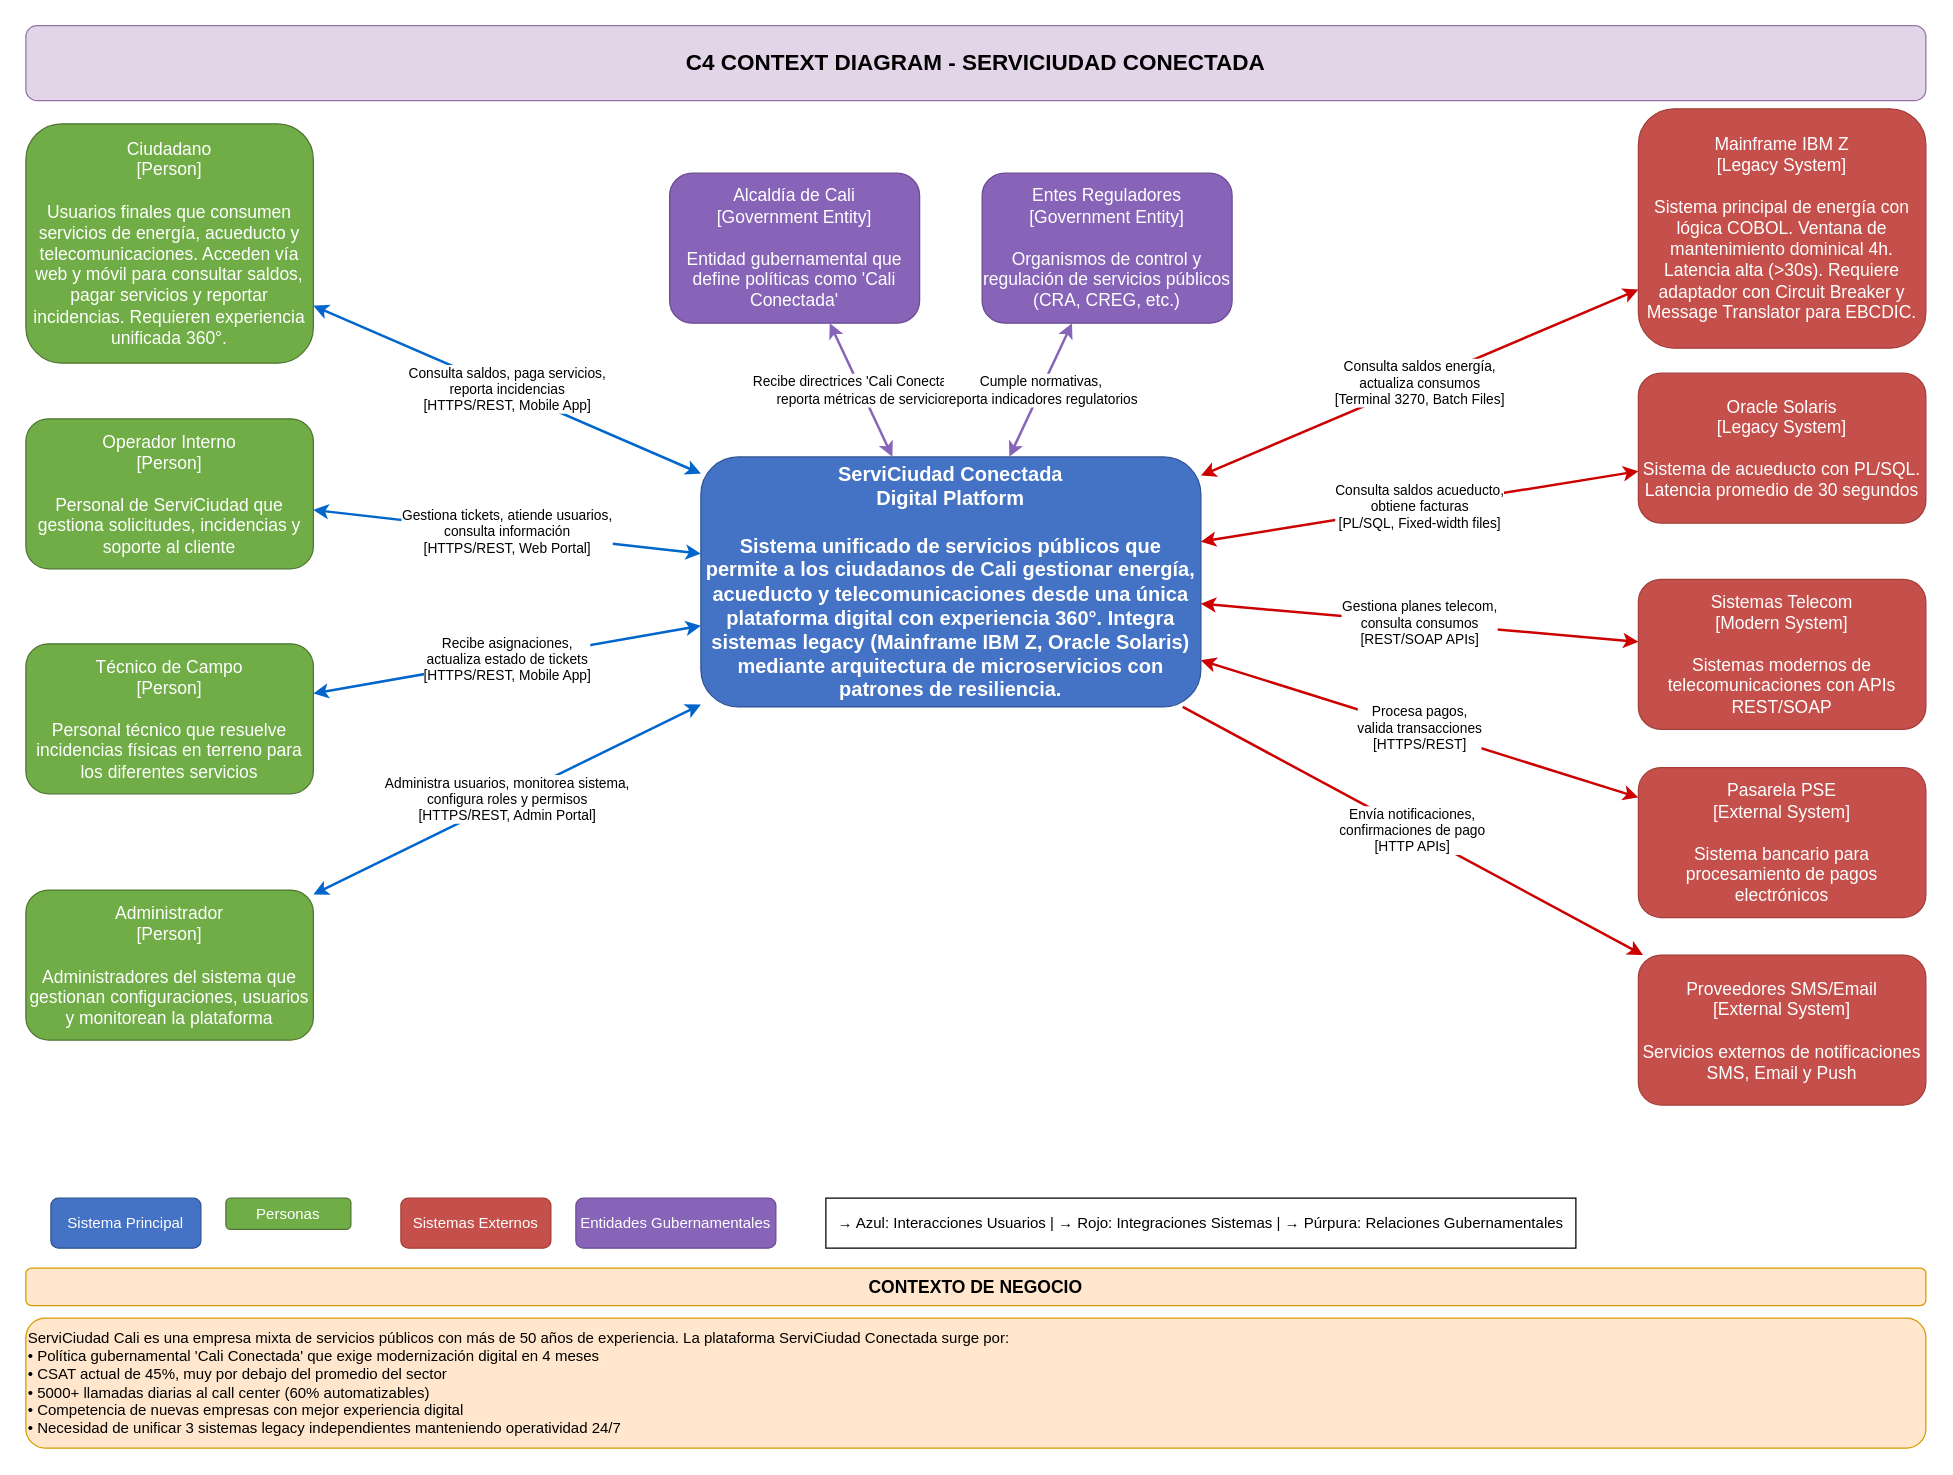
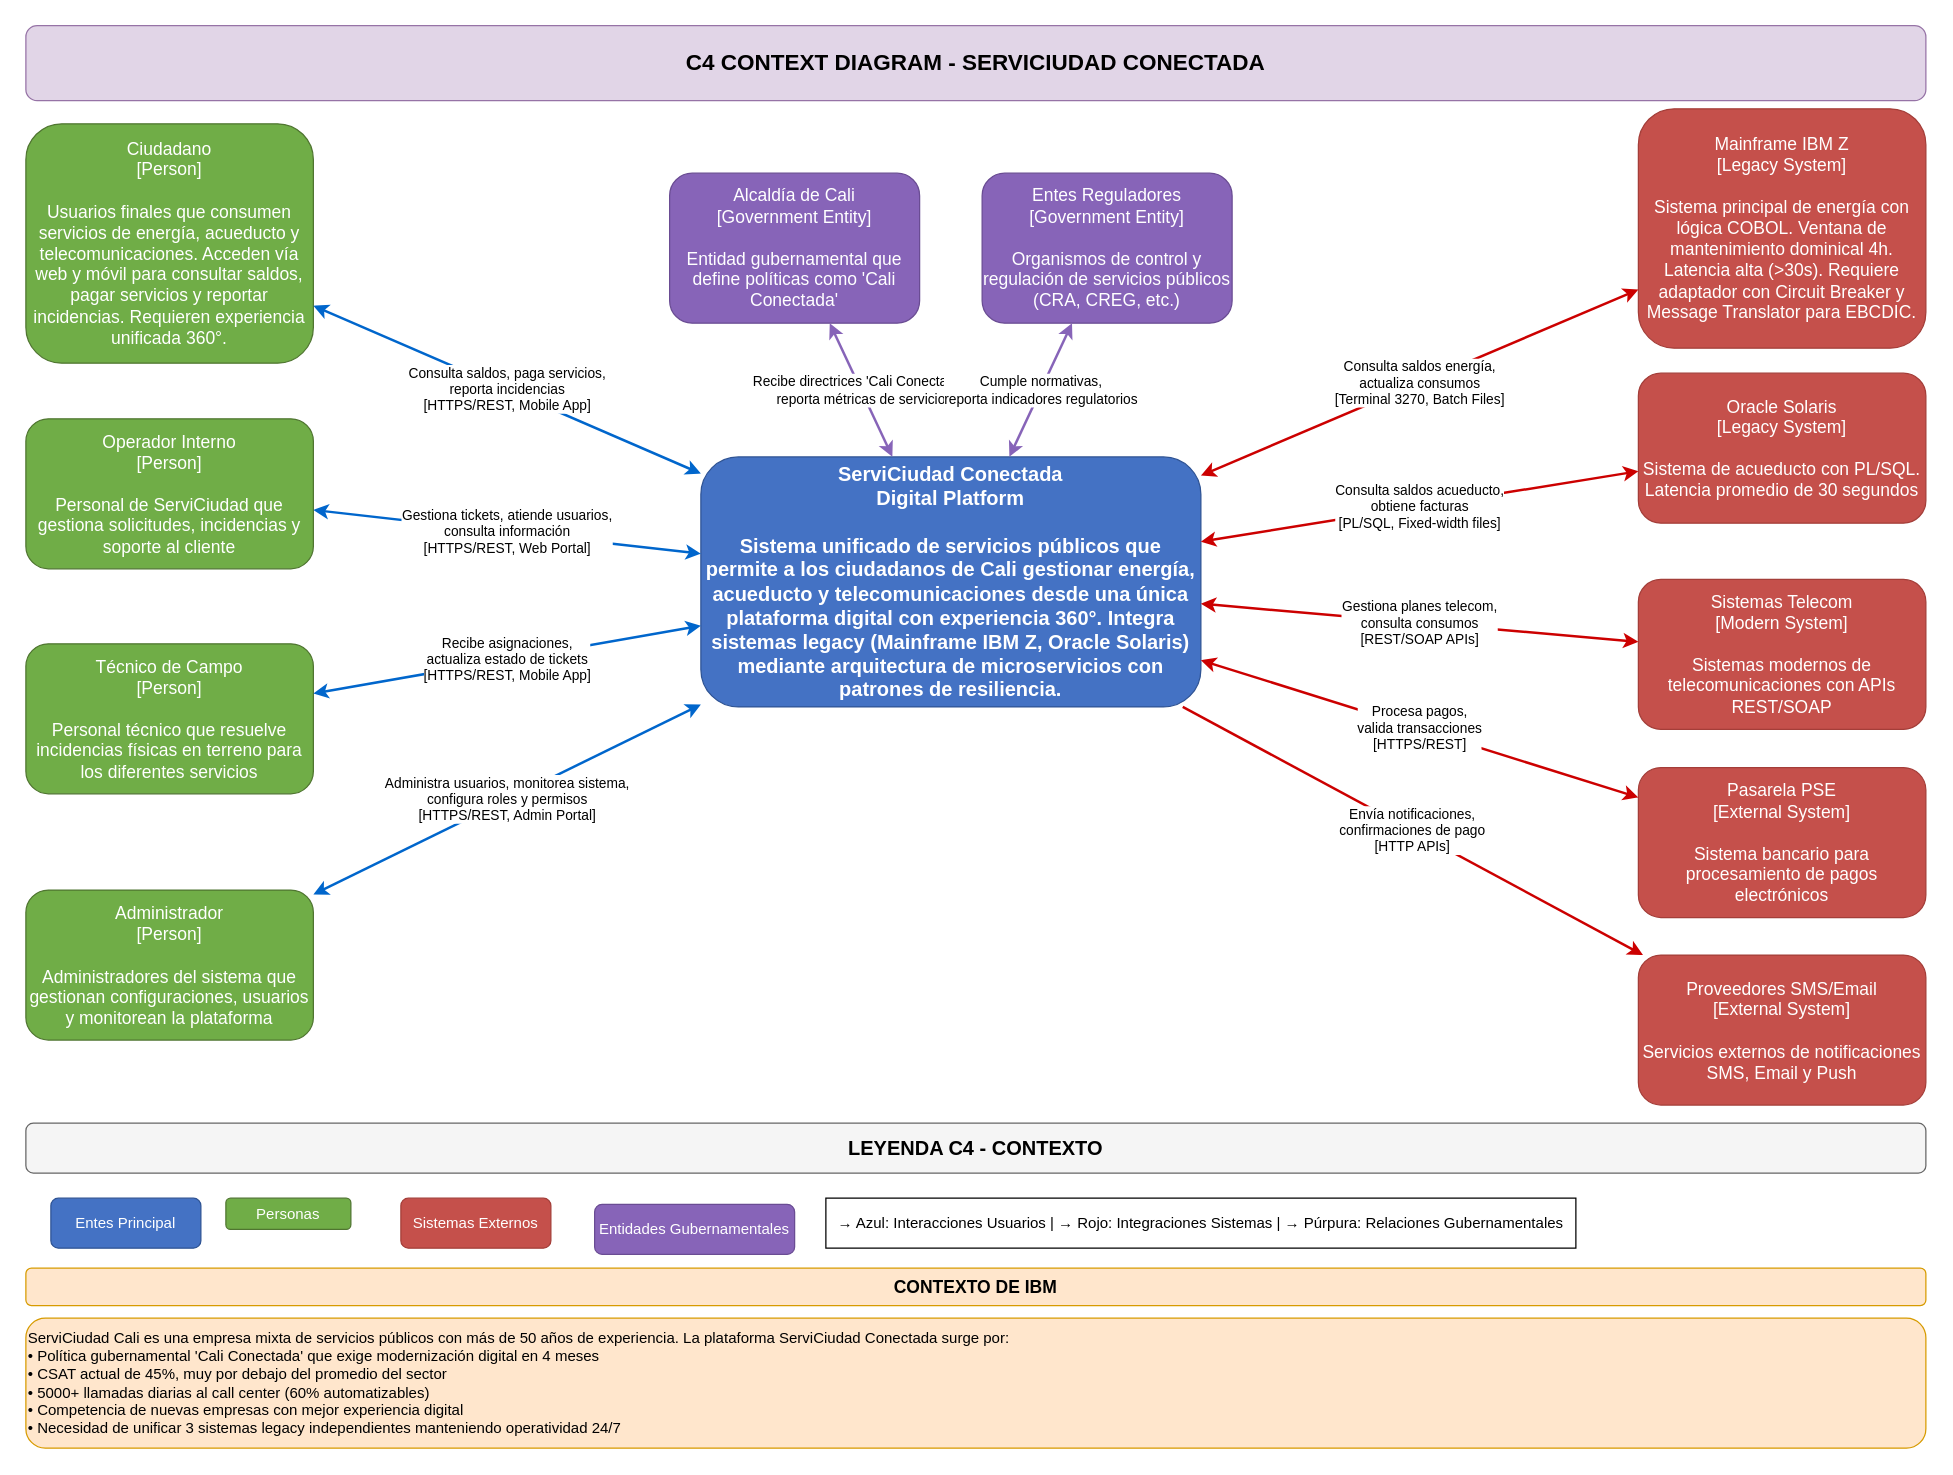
node "LEYENDA C4 - CONTEXTO": added
node "Sistema Principal": label "Sistema Principal" -> "Entes Principal"
node "Entidades Gubernamentales": moved (676, 1223) -> (694, 1229)
node "CONTEXTO DE NEGOCIO": label "CONTEXTO DE NEGOCIO" -> "CONTEXTO DE IBM"
